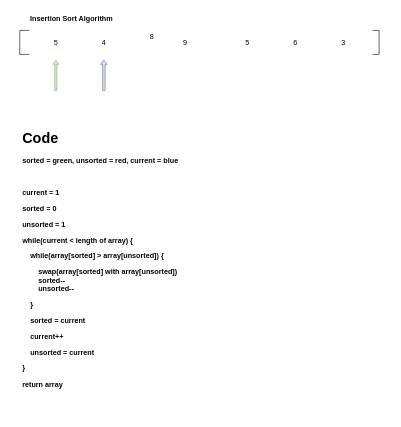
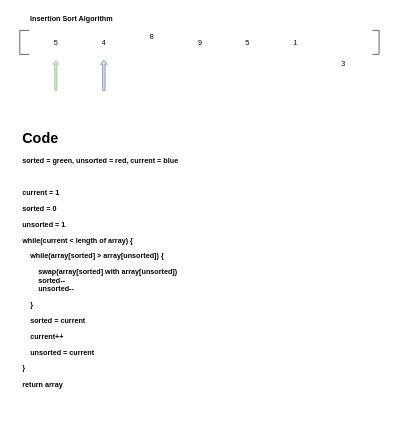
node "9": moved (185, 42) -> (200, 42)
node "6": label "6" -> "1"
node "3": moved (344, 42) -> (344, 63)
